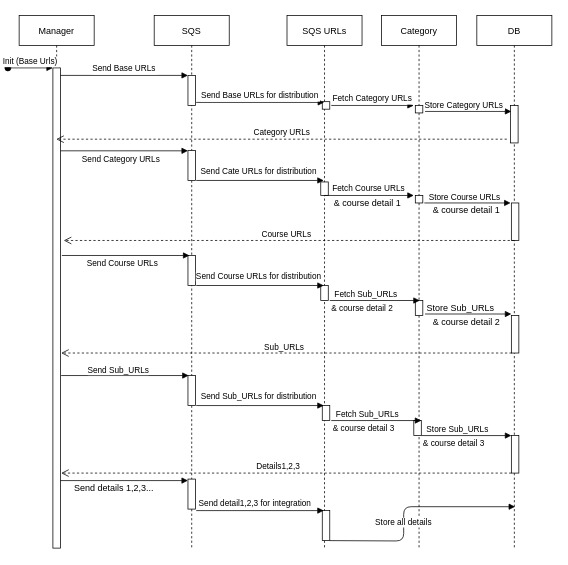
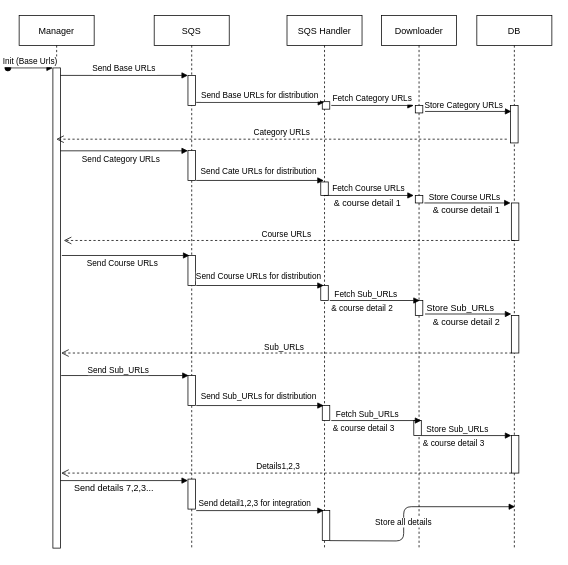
node "SQS URLs": label "SQS URLs" -> "SQS Handler"
node "Category": label "Category" -> "Downloader"
node "Send details 1,2,3...": label "Send details 1,2,3..." -> "Send details 7,2,3..."
